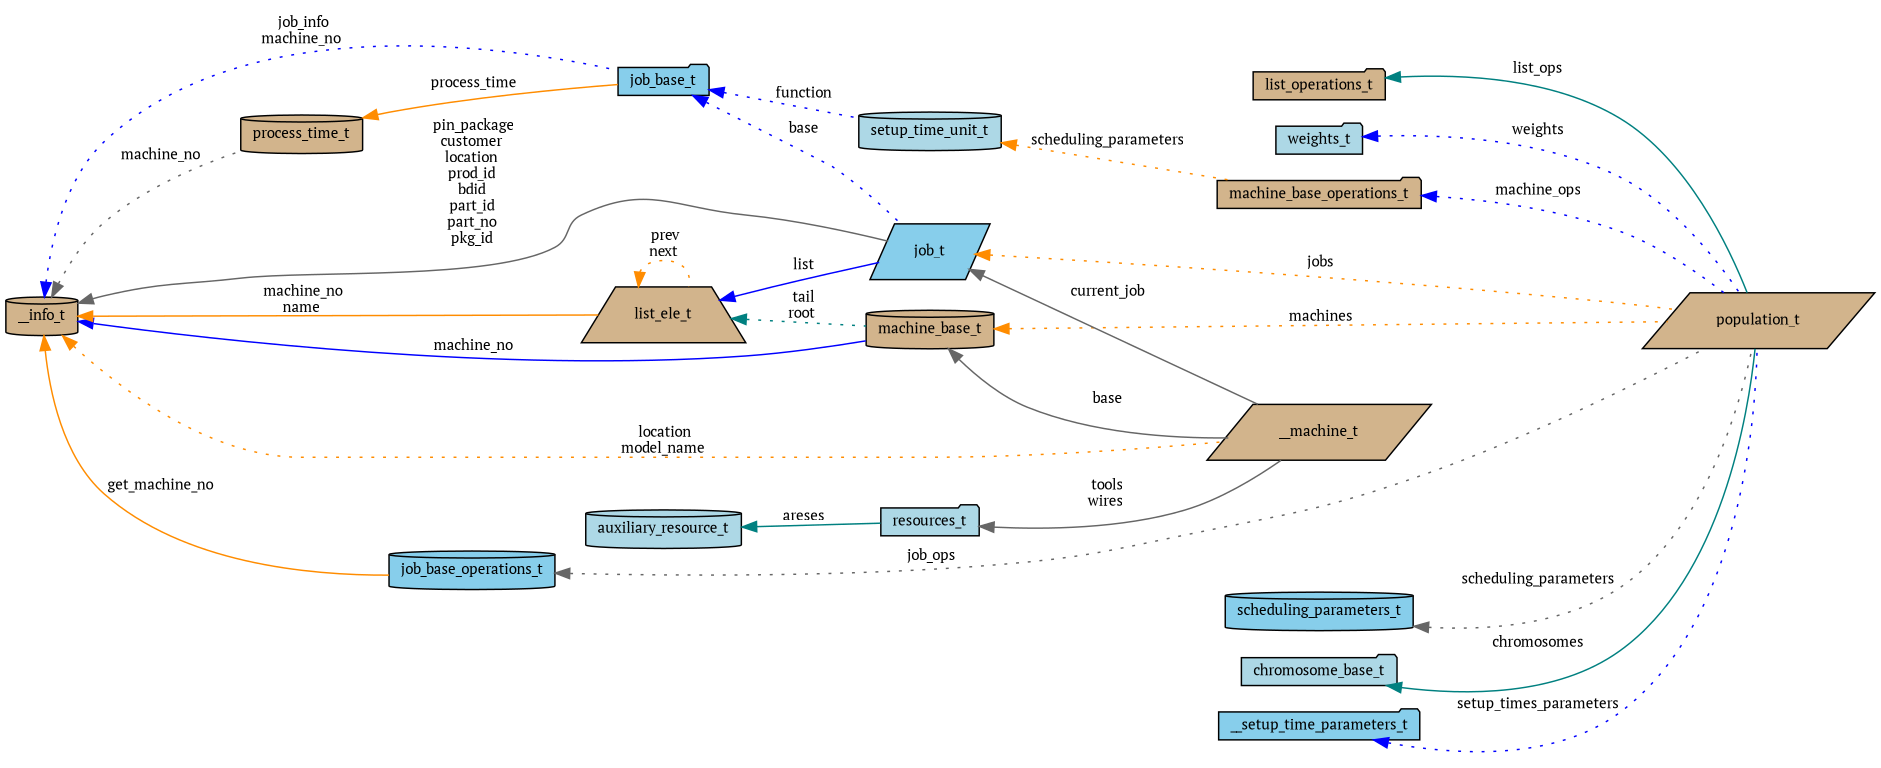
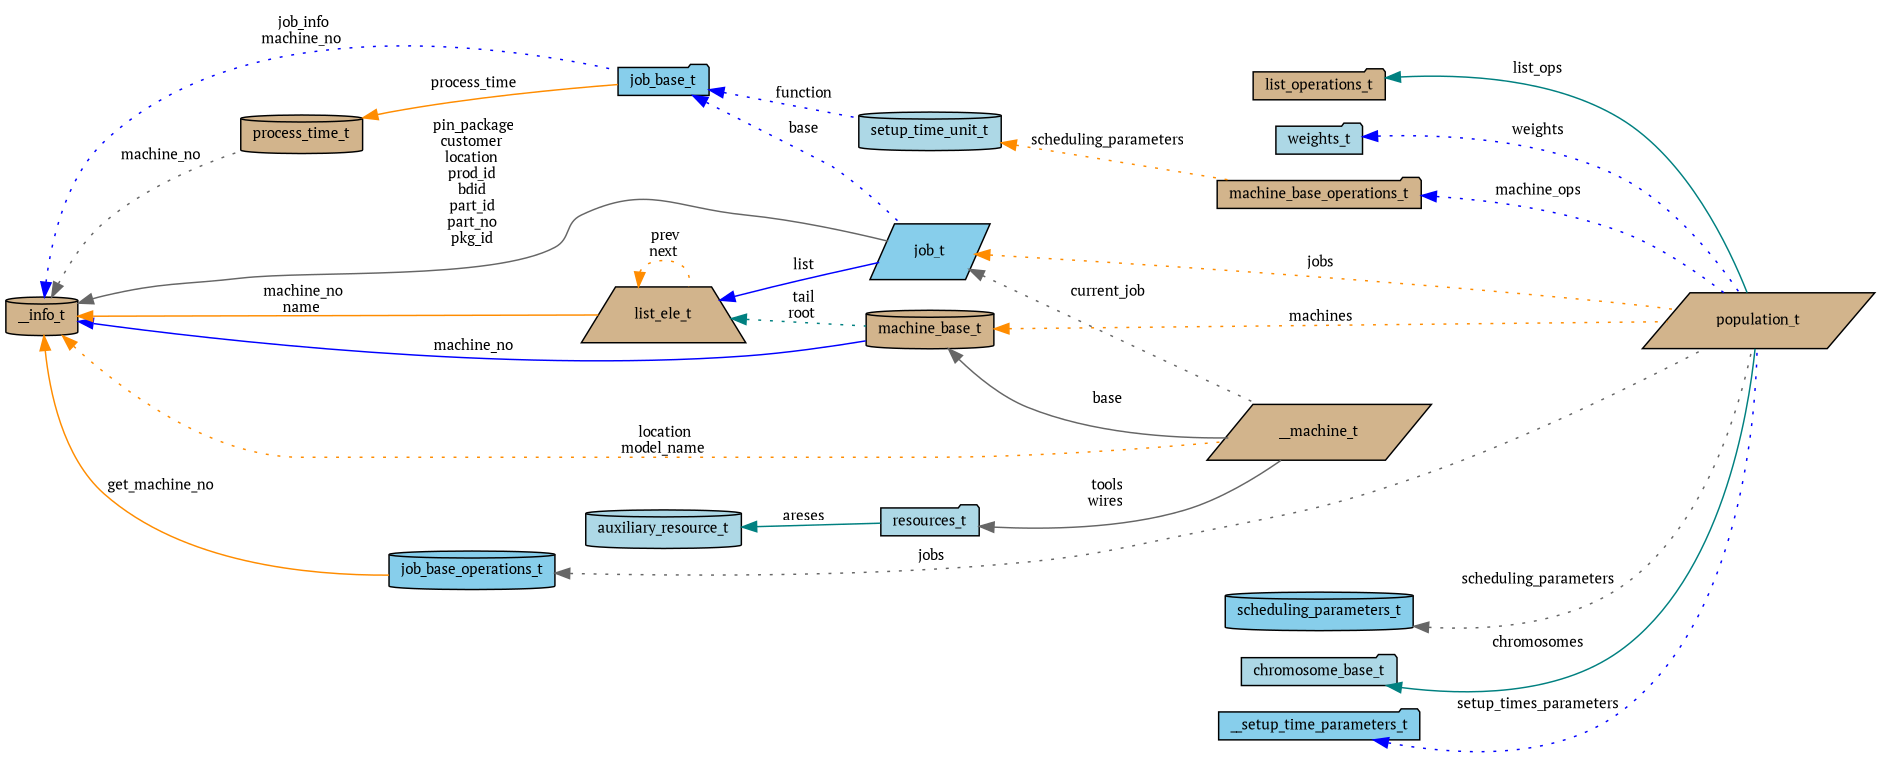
edge "__machine_t" -> "job_t": style solid -> dotted
edge "population_t" -> "job_base_operations_t": label " job_ops" -> " jobs"
